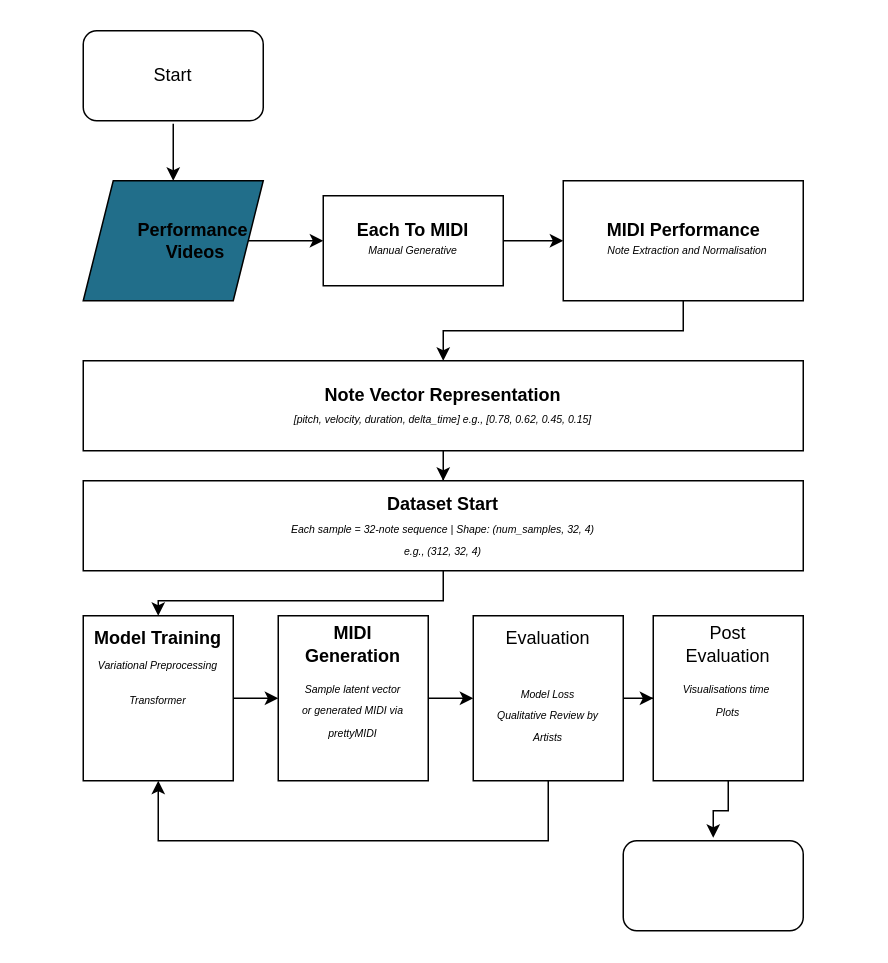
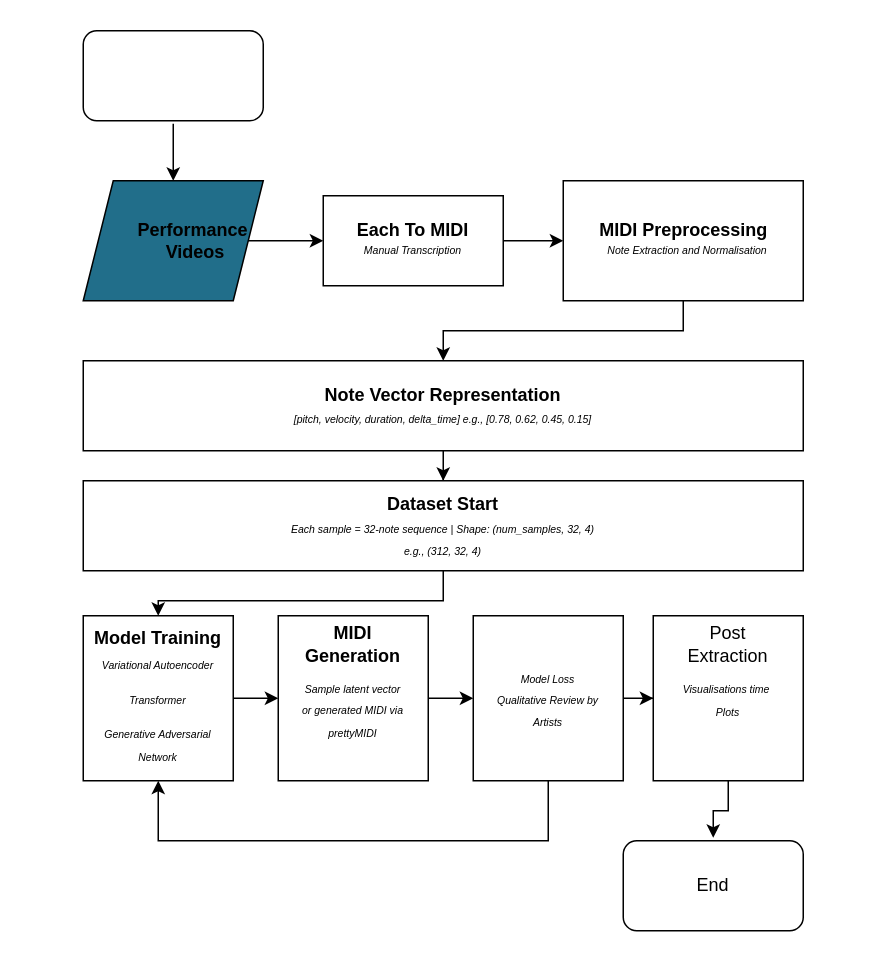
node "Start": removed
node "MIDI Performance": label "MIDI Performance" -> "MIDI Preprocessing"
node "Manual Generative": label "Manual Generative" -> "Manual Transcription"
node "Evaluation": removed
node "Post Evaluation": label "Post Evaluation" -> "Post Extraction"
node "Variational Preprocessing": label "Variational Preprocessing" -> "Variational Autoencoder"
node "Model Loss Qualitative Review by Artists": moved (548, 713) -> (548, 698)
node "Generative Adversarial Network": added
node "End": added
